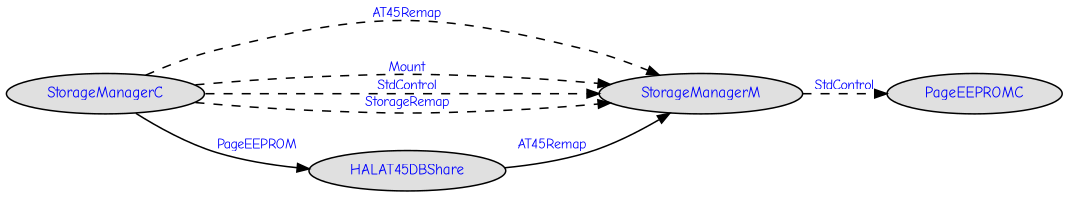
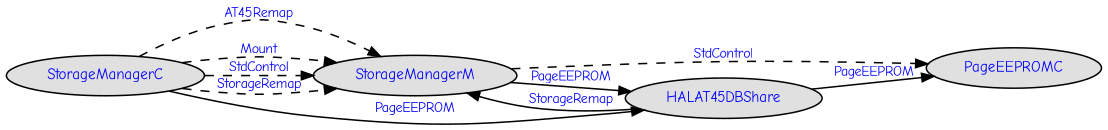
edge "HALAT45DBShare" -> "PageEEPROMC": added, label "PageEEPROM"
edge "StorageManagerM" -> "HALAT45DBShare": added, label "PageEEPROM"
edge "HALAT45DBShare" -> "StorageManagerM": label "AT45Remap" -> "StorageRemap"
